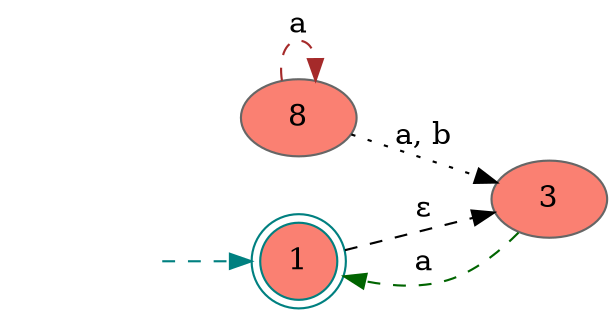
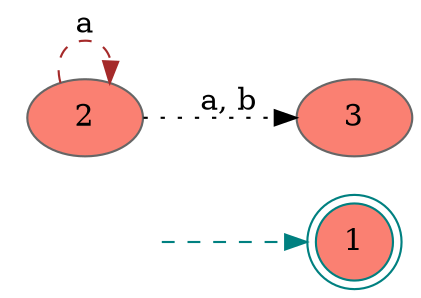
node "8": label "8" -> "2"
edge "1" -> "3": removed, label "ε"
edge "3" -> "1": removed, label "a"
